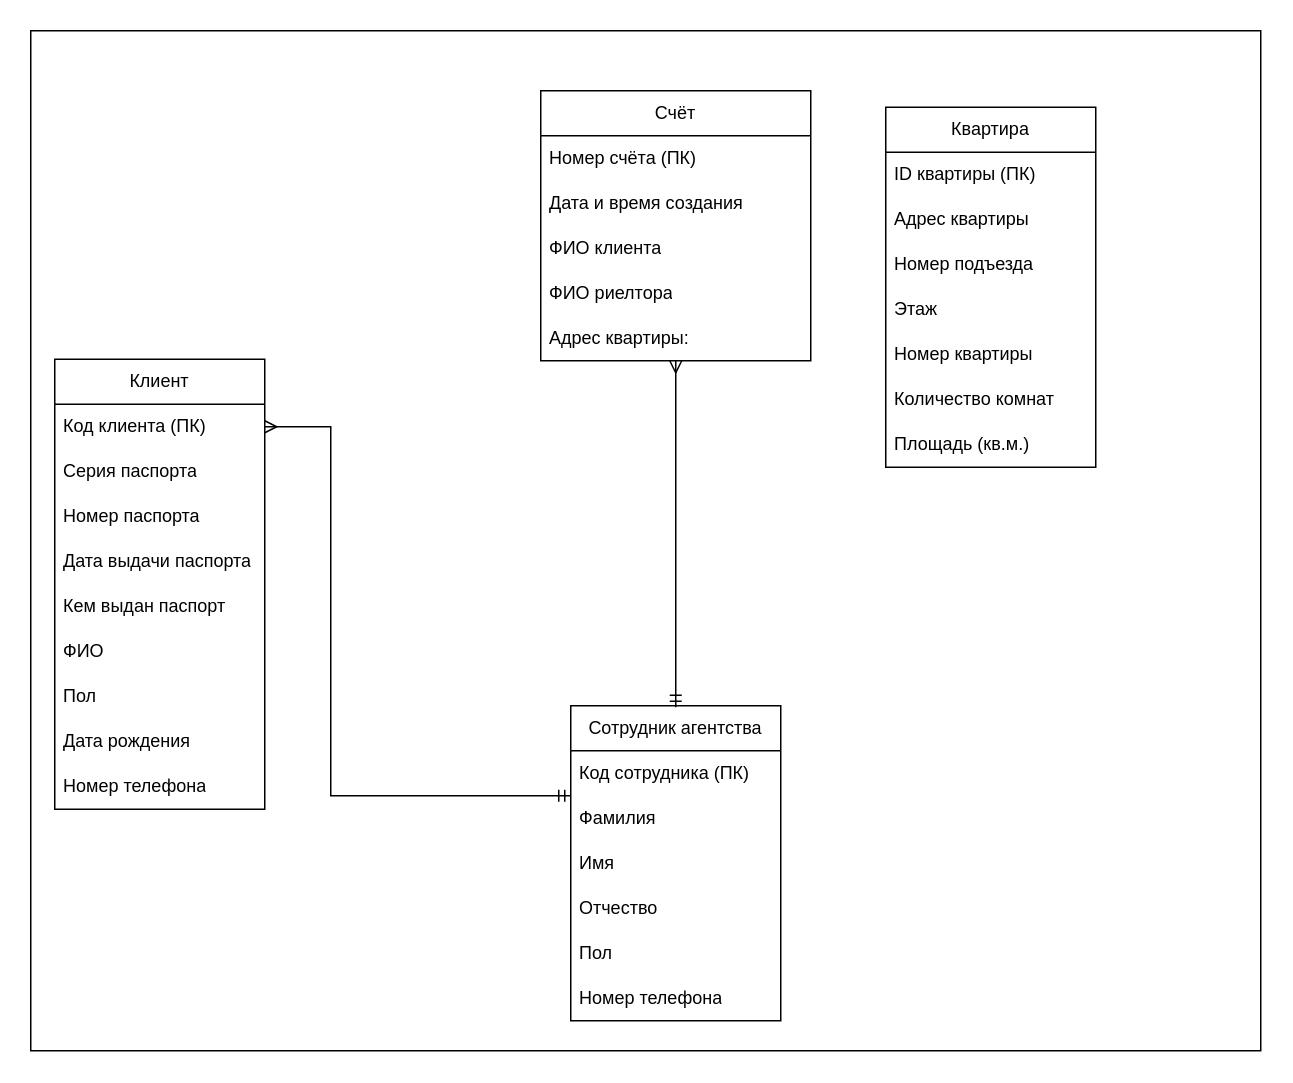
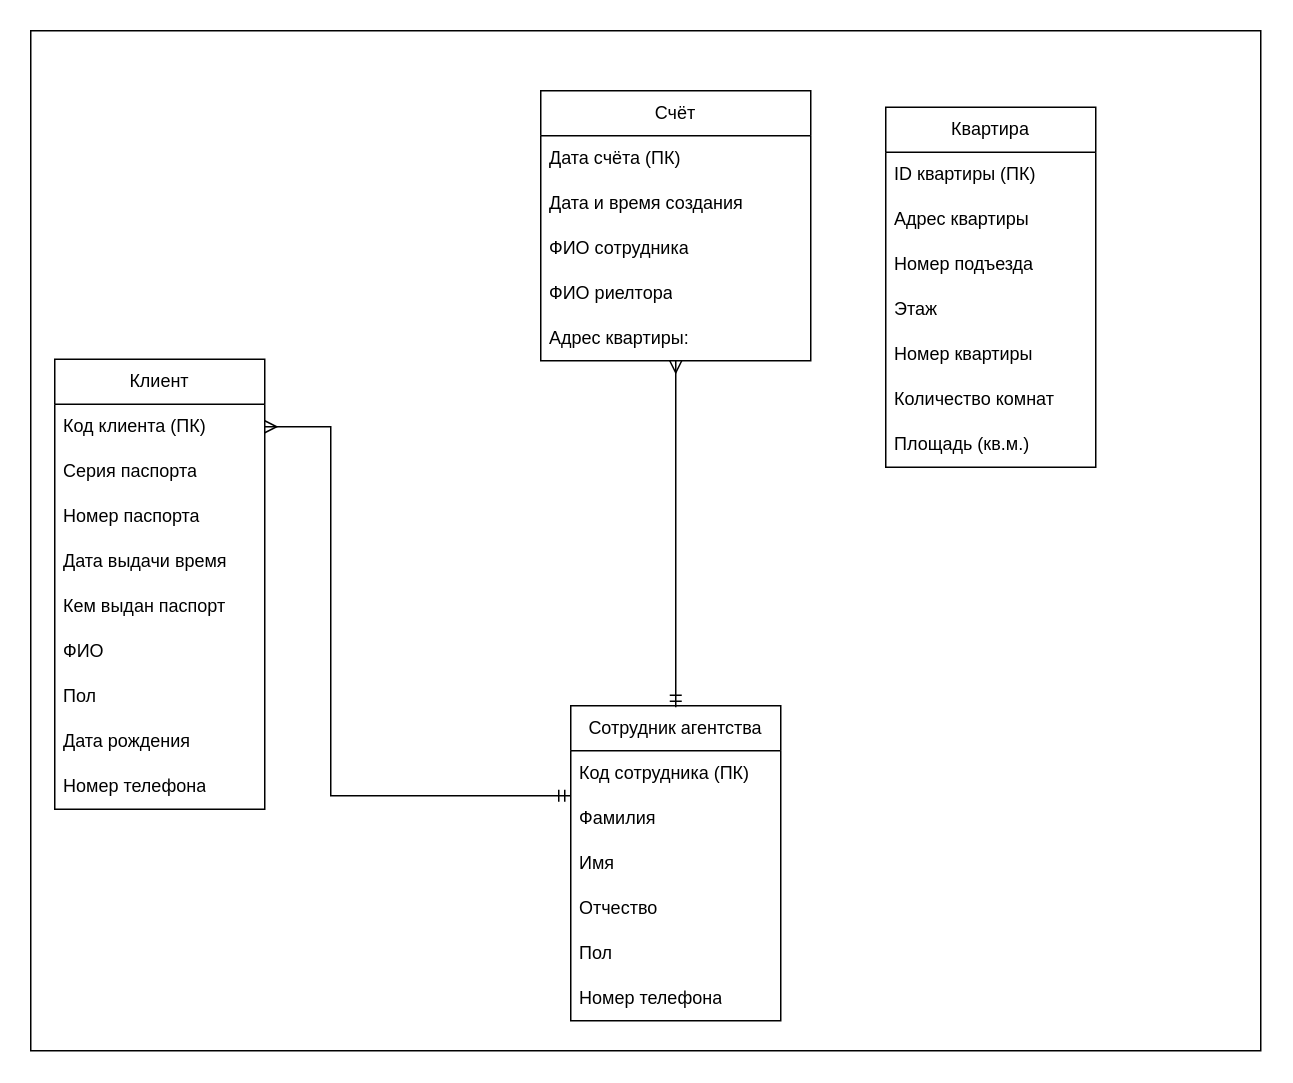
node "Номер счёта (ПК)": label "Номер счёта (ПК)" -> "Дата счёта (ПК)"
node "ФИО клиента": label "ФИО клиента" -> "ФИО сотрудника"
node "Дата выдачи паспорта": label "Дата выдачи паспорта" -> "Дата выдачи время"
